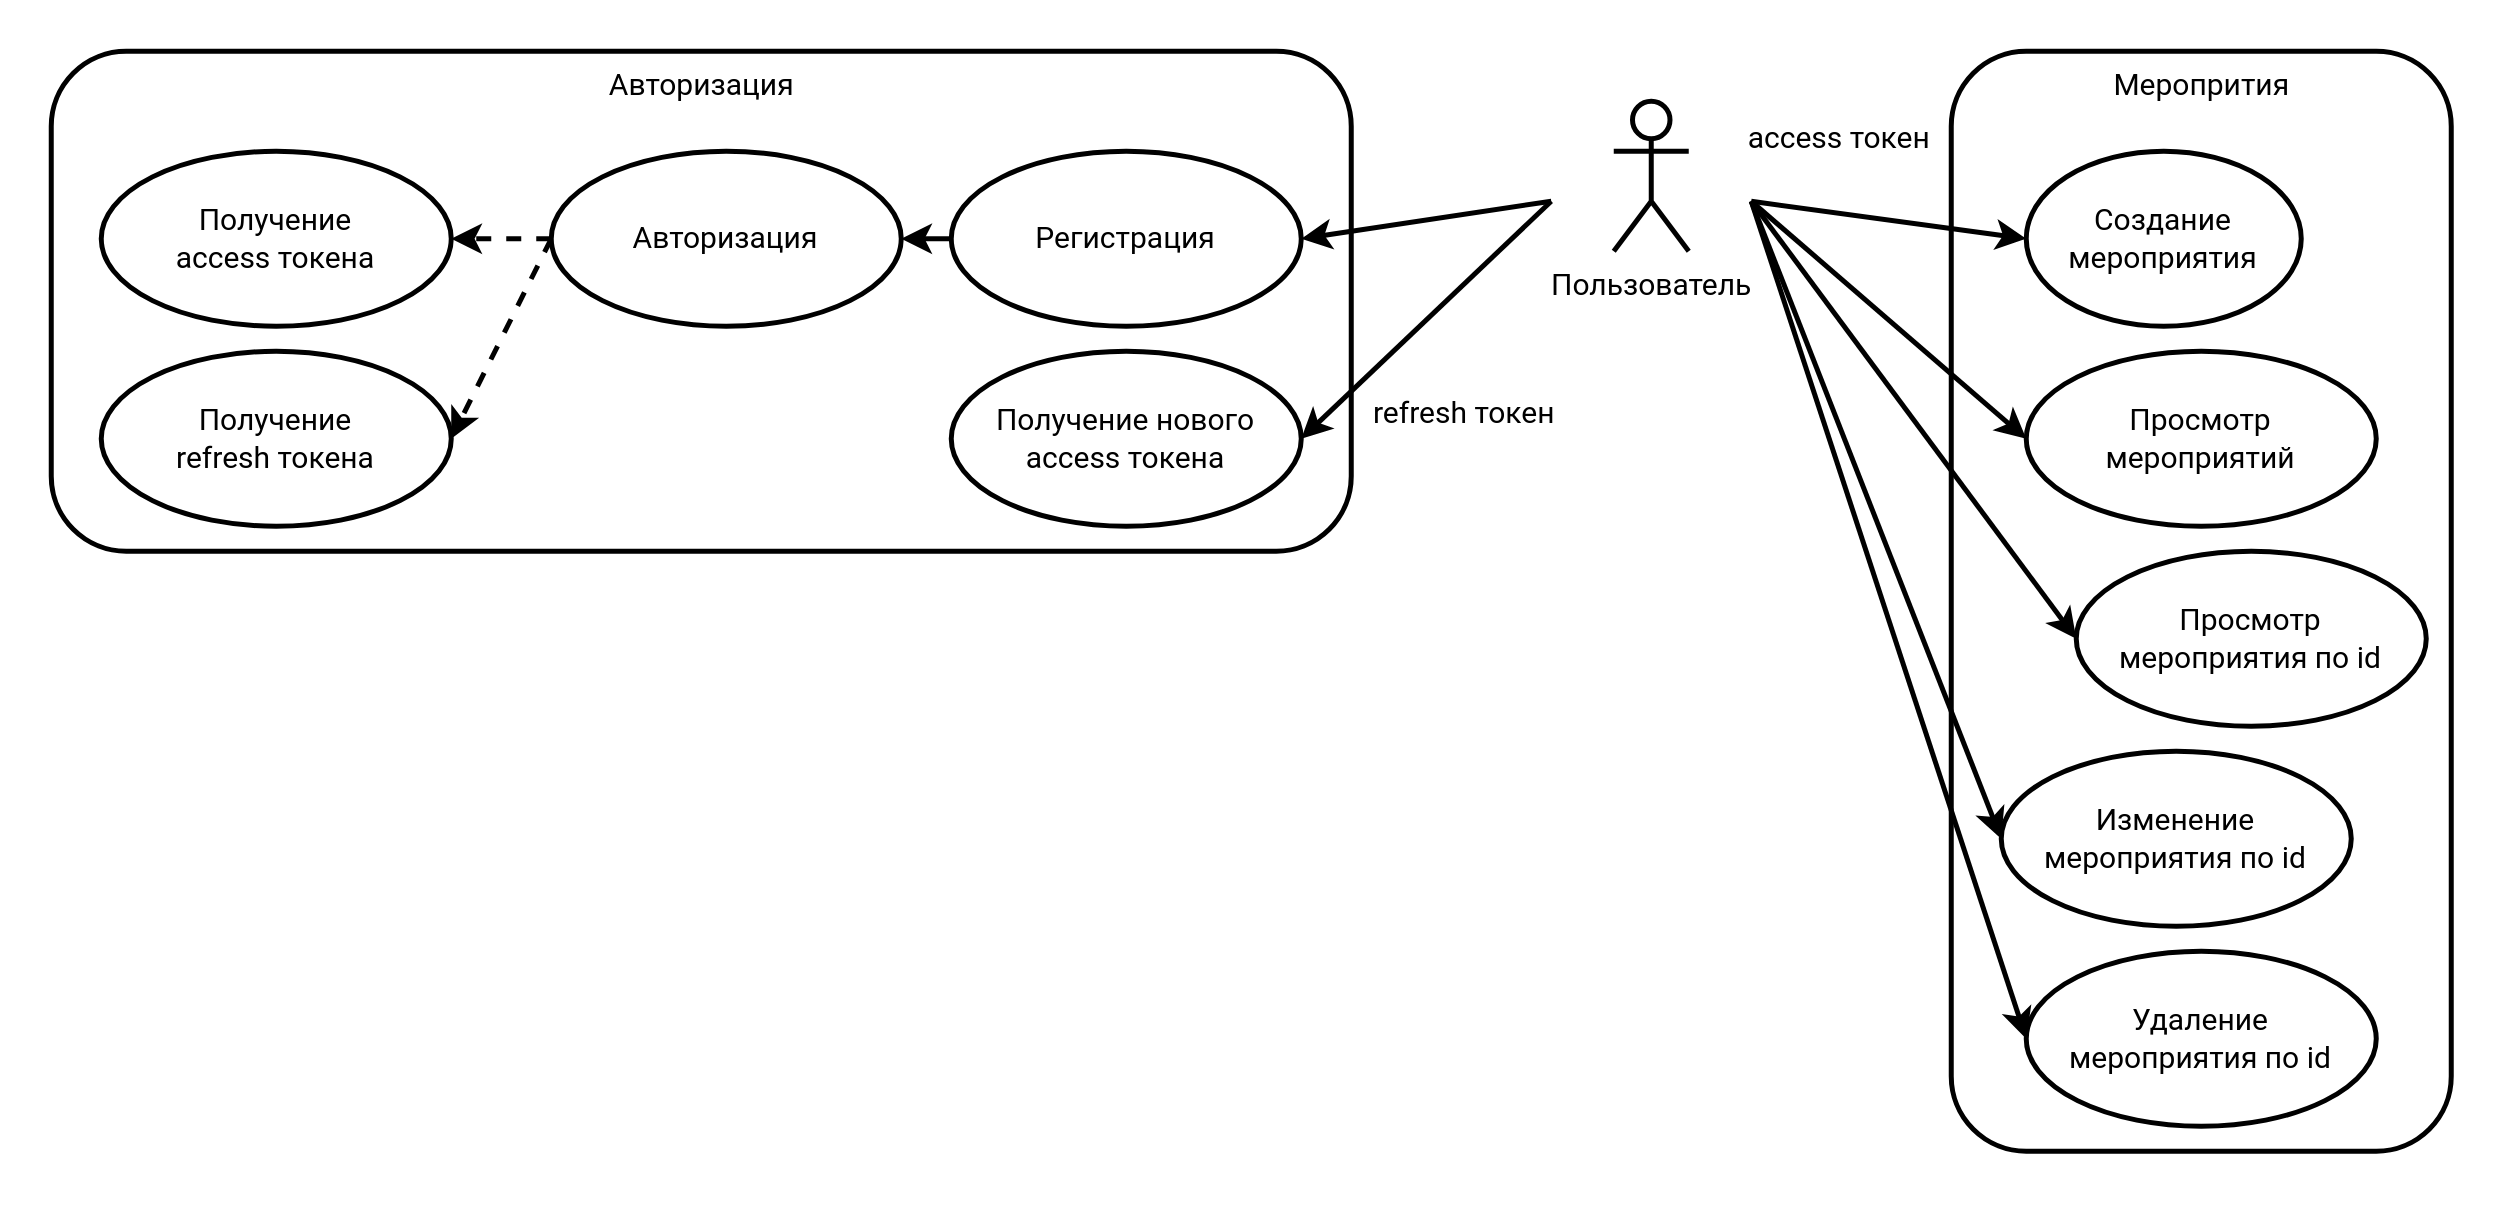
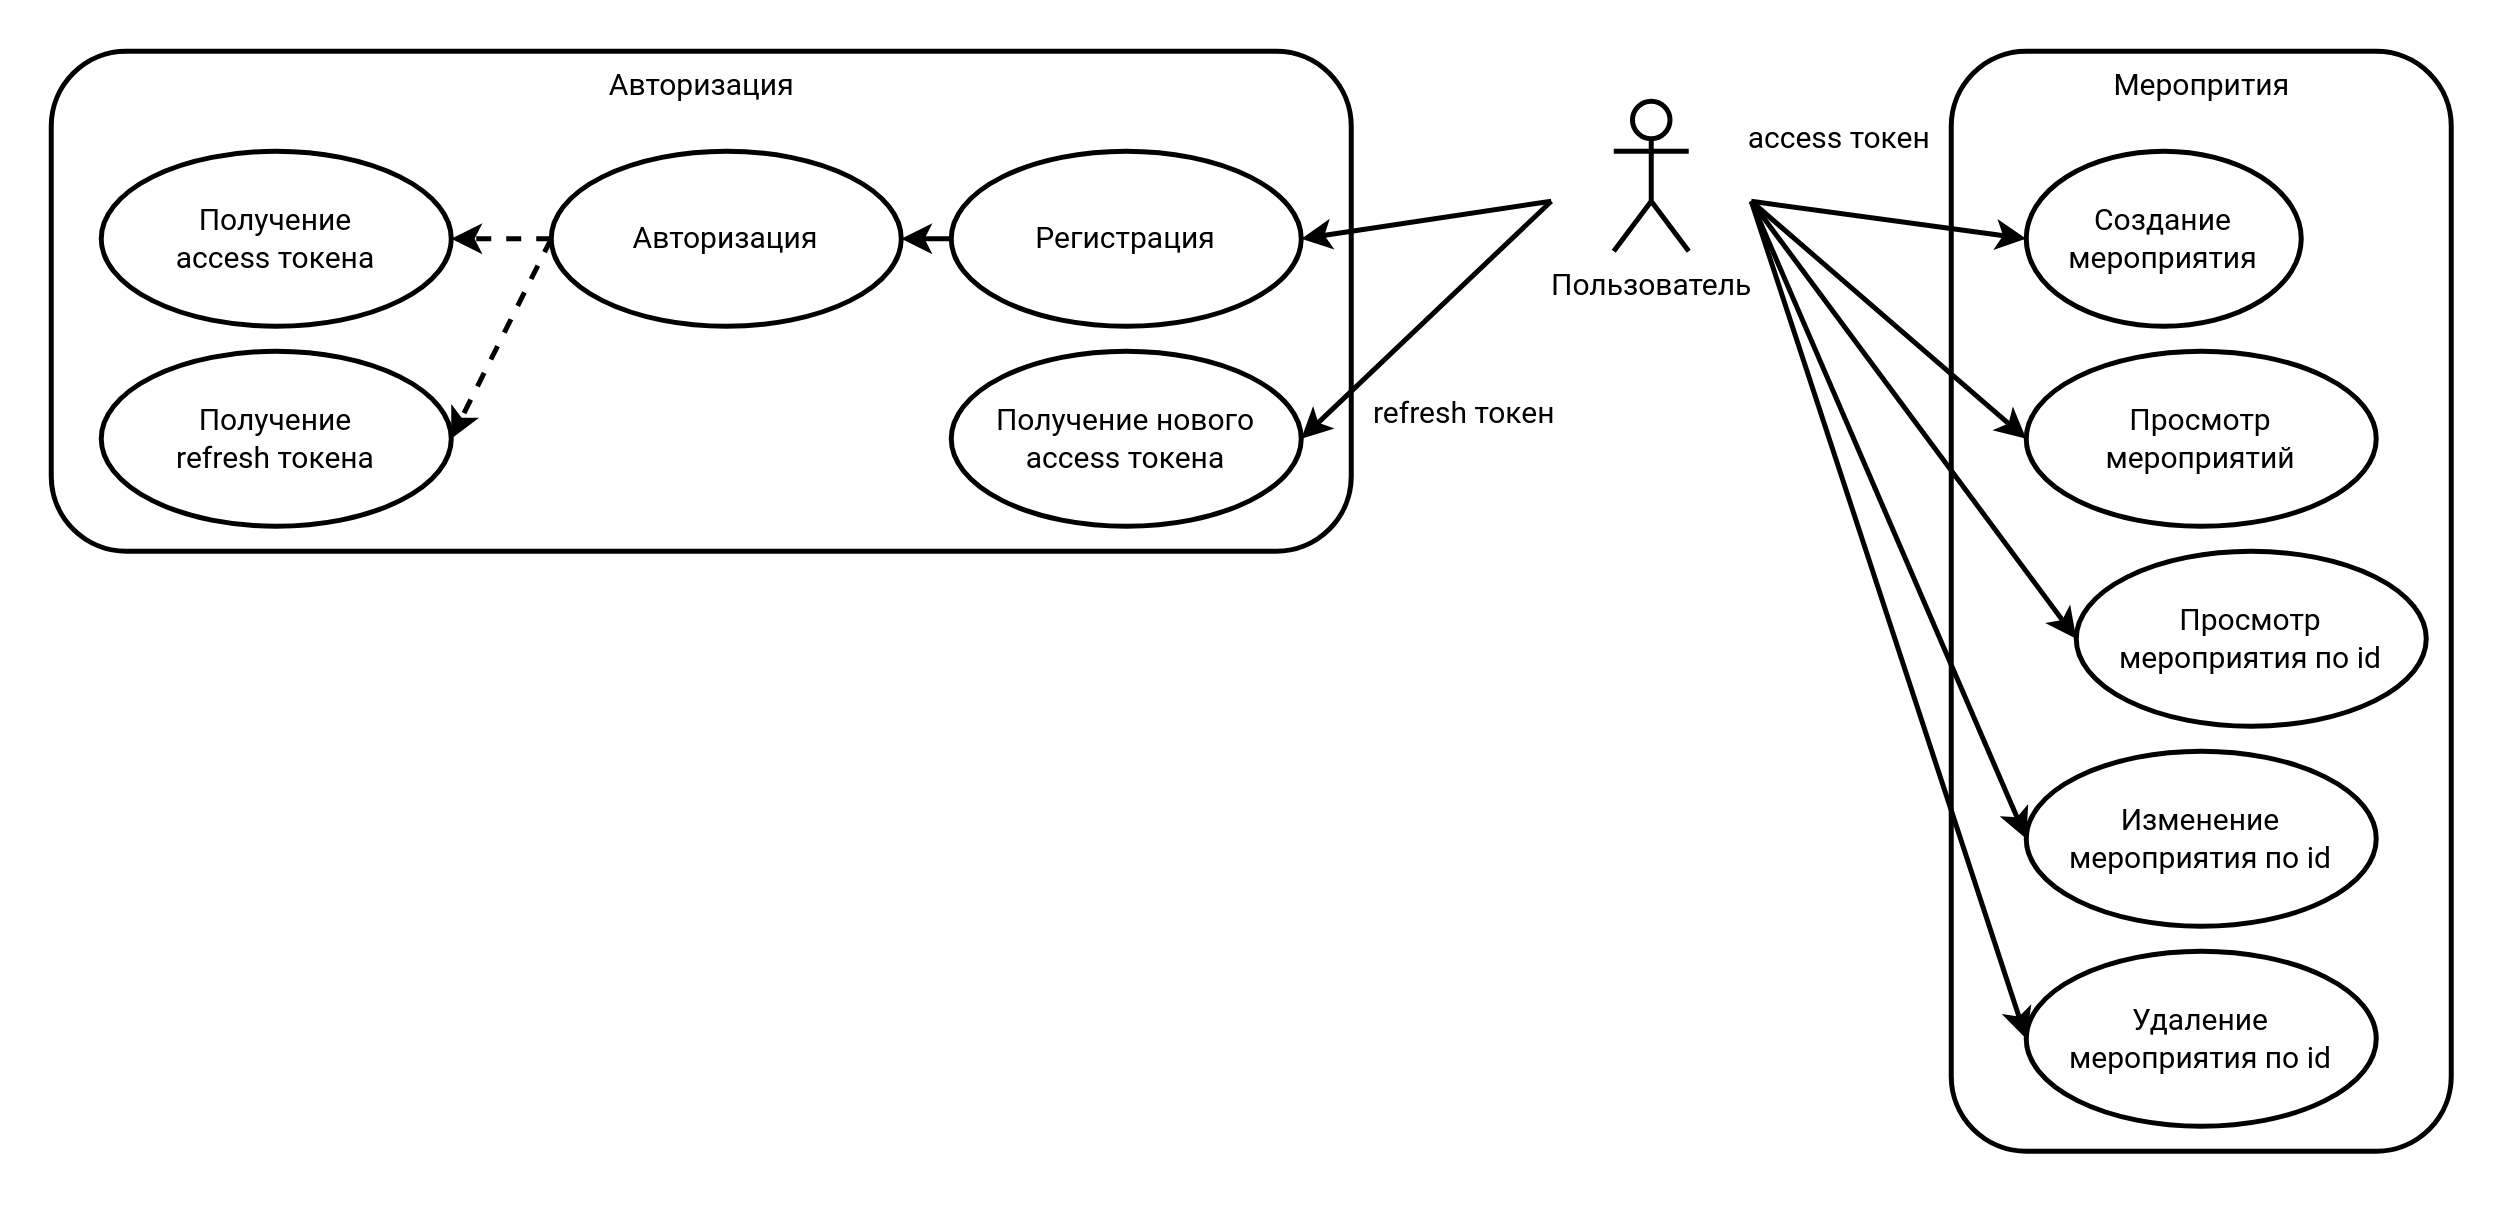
node "Изменение мероприятия по id": moved (2176, 839) -> (2201, 839)
